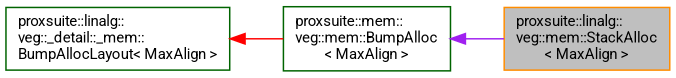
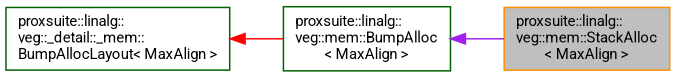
node "proxsuite::mem:: veg::mem::BumpAlloc < MaxAlign >": label "proxsuite::mem:: veg::mem::BumpAlloc < MaxAlign >" -> "proxsuite::linalg:: veg::mem::BumpAlloc < MaxAlign >"
